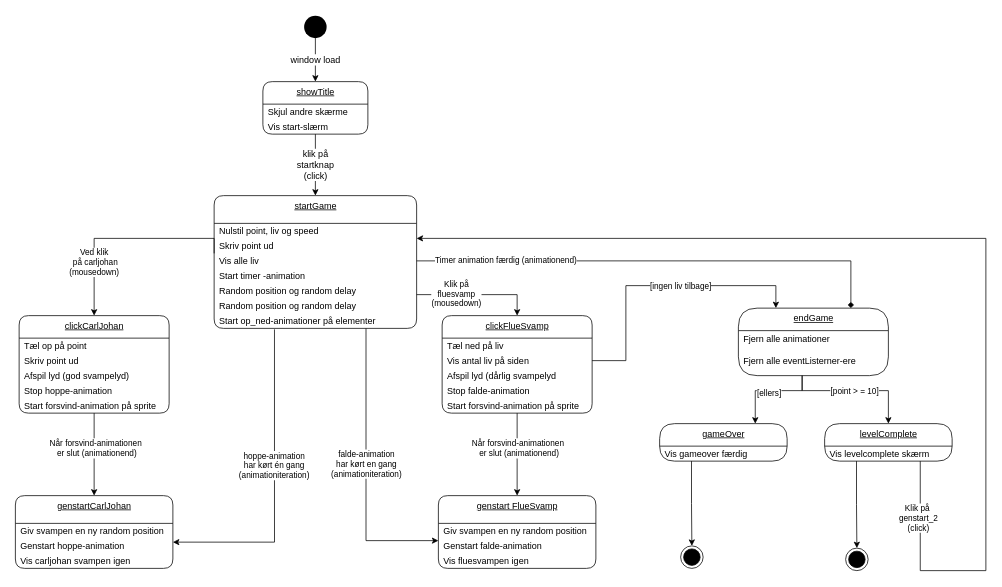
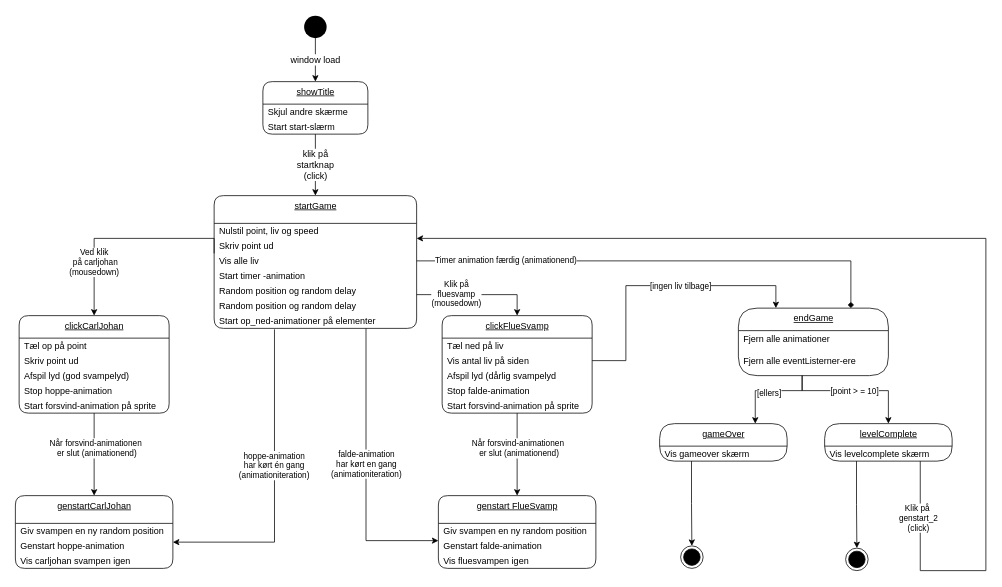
node "Vis start-slærm": label "Vis start-slærm" -> "Start start-slærm"
node "Vis gameover færdig": label "Vis gameover færdig" -> "Vis gameover skærm"
